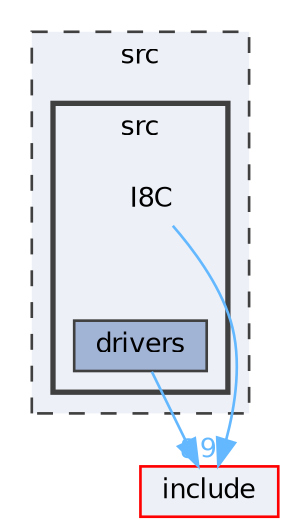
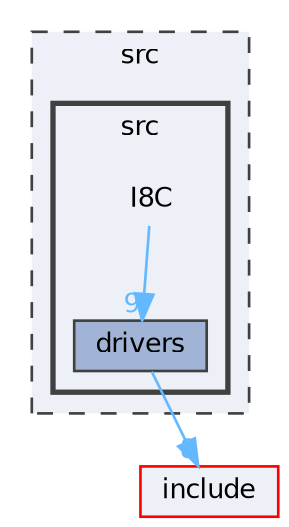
edge "I8C" -> "include": now "I8C" -> "drivers"
